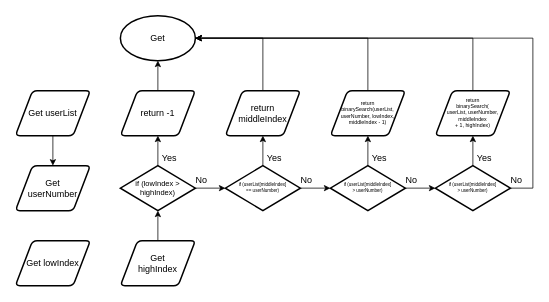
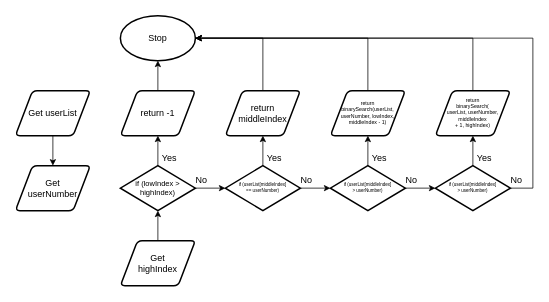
node "Get": label "Get" -> "Stop"
node "Get lowIndex": removed
